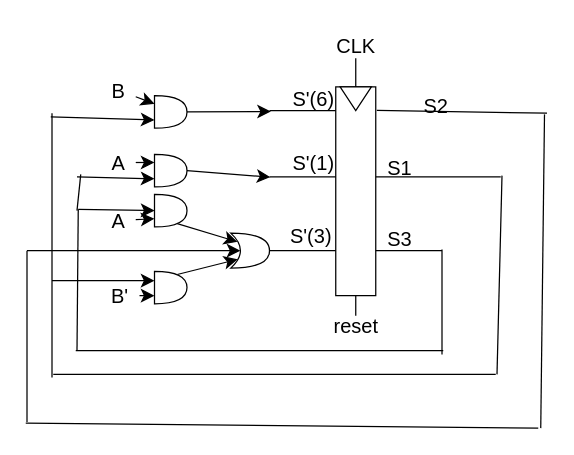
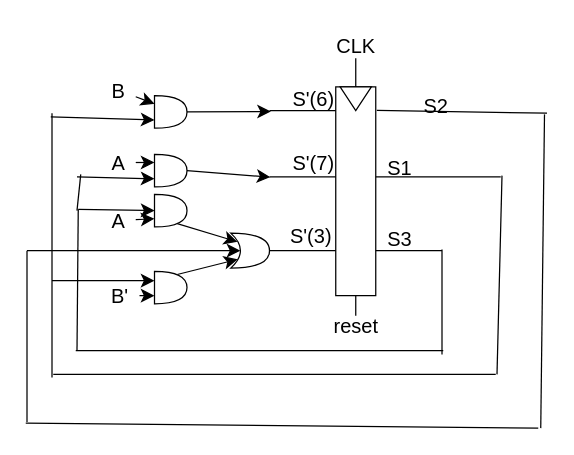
node "S'(1)": label "S'(1)" -> "S'(7)"
